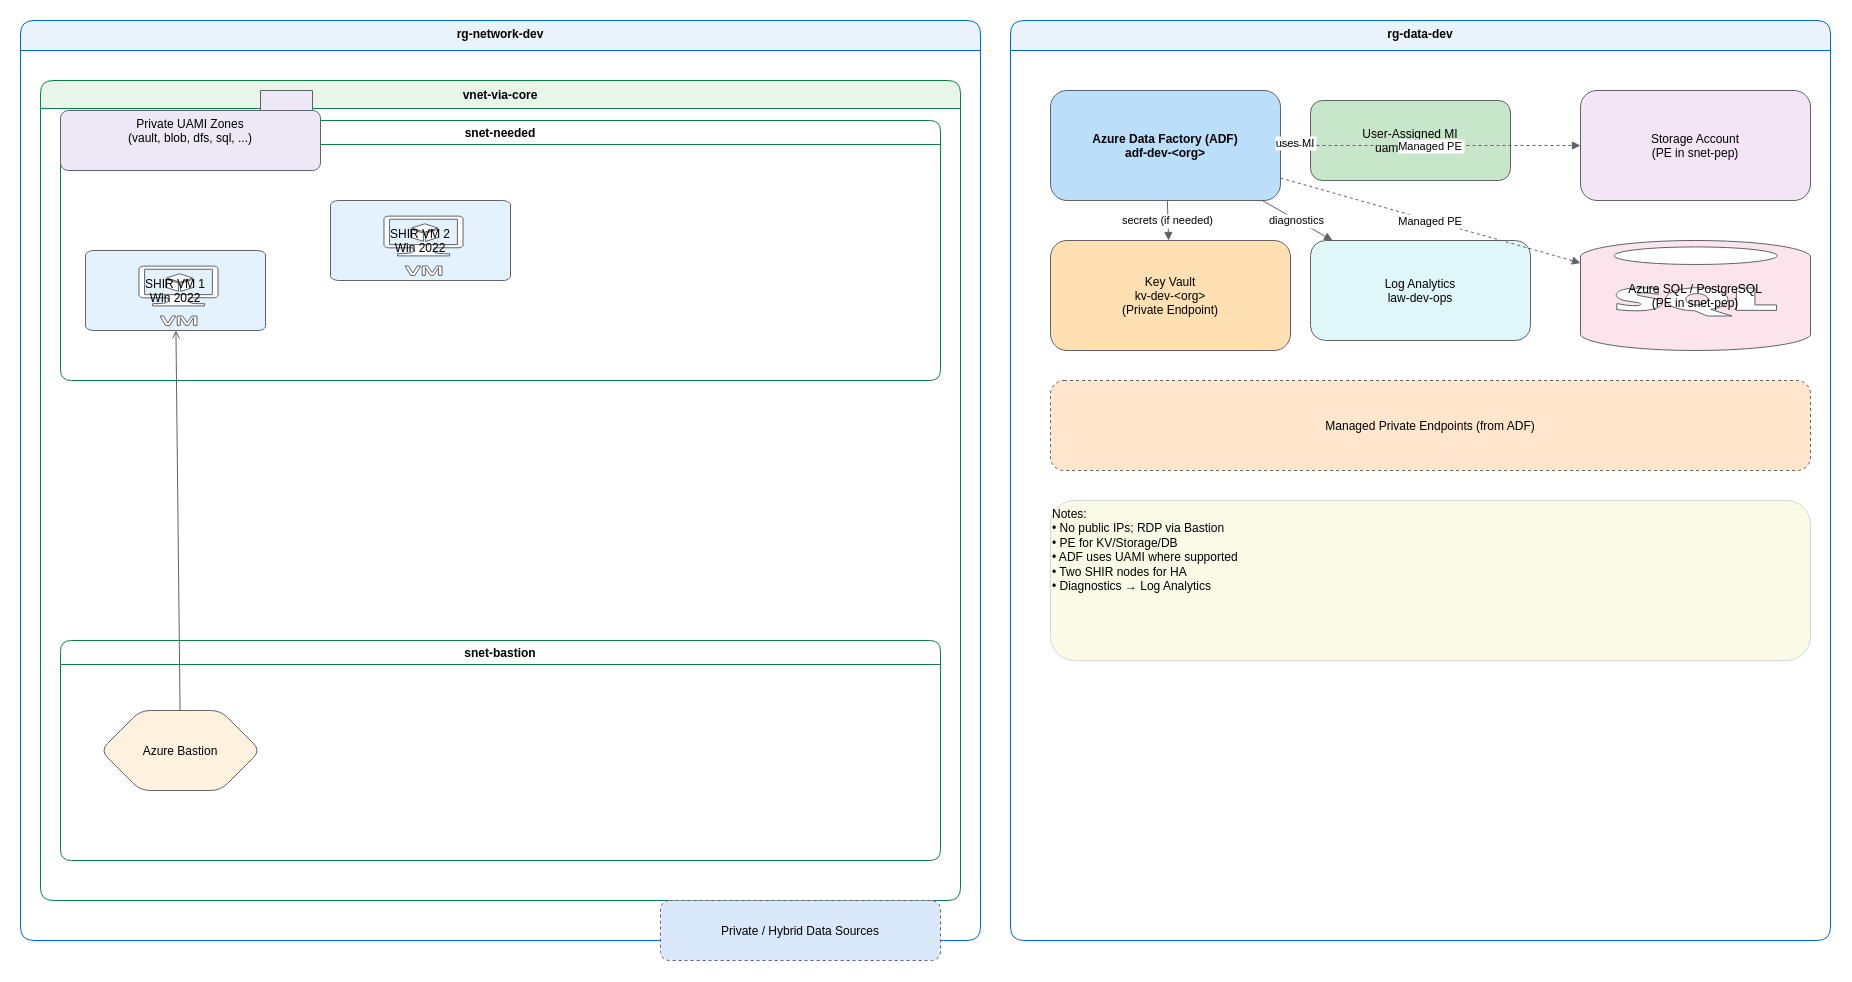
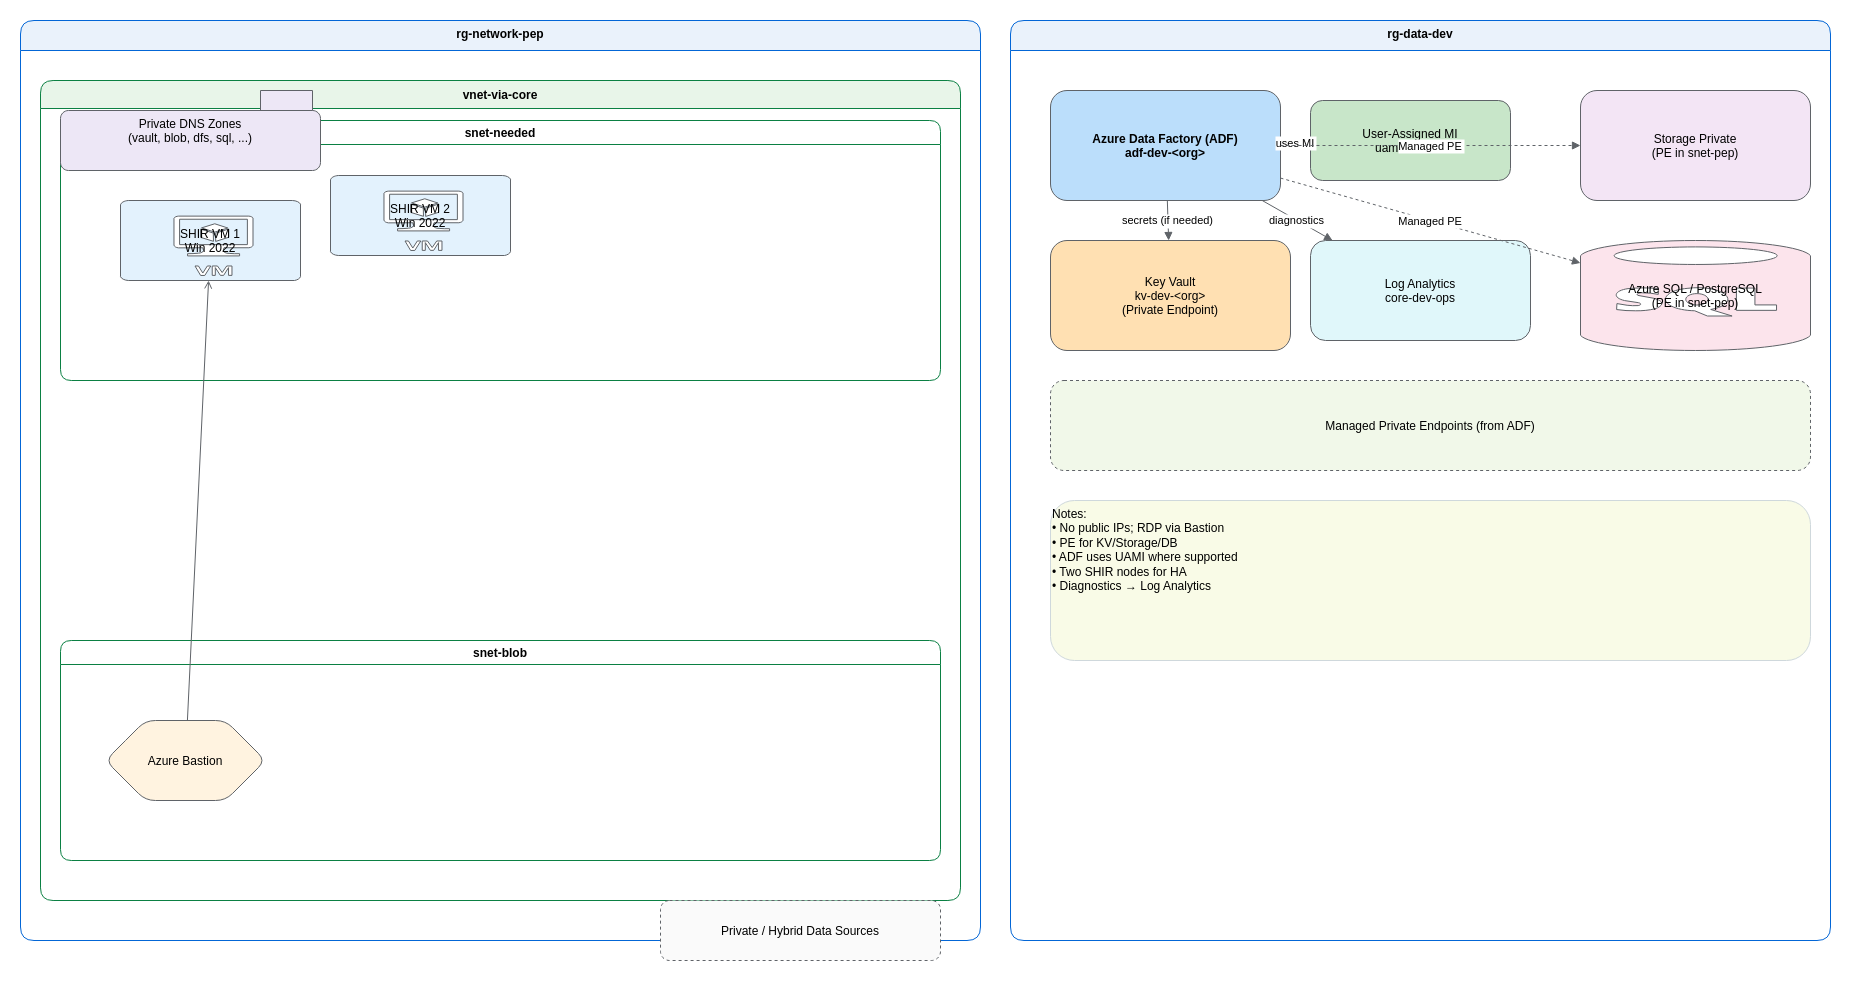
node "rg-network-dev": label "rg-network-dev" -> "rg-network-pep"
node "Private UAMI Zones (vault, blob, dfs, sql, ...)": label "Private UAMI Zones (vault, blob, dfs, sql, ...)" -> "Private DNS Zones (vault, blob, dfs, sql, ...)"
node "Storage Account (PE in snet-pep)": label "Storage Account (PE in snet-pep)" -> "Storage Private (PE in snet-pep)"
node "SHIR VM 2 Win 2022": moved (421, 241) -> (421, 216)
node "Log Analytics law-dev-ops": label "Log Analytics law-dev-ops" -> "Log Analytics core-dev-ops"
node "SHIR VM 1 Win 2022": moved (176, 291) -> (211, 241)
node "Managed Private Endpoints (from ADF)": fillcolor #ffe6cc -> #f1f8e9
node "snet-bastion": label "snet-bastion" -> "snet-blob"
node "Azure Bastion": moved (181, 751) -> (186, 761)
node "Private / Hybrid Data Sources": fillcolor #dae8fc -> #fafafa
